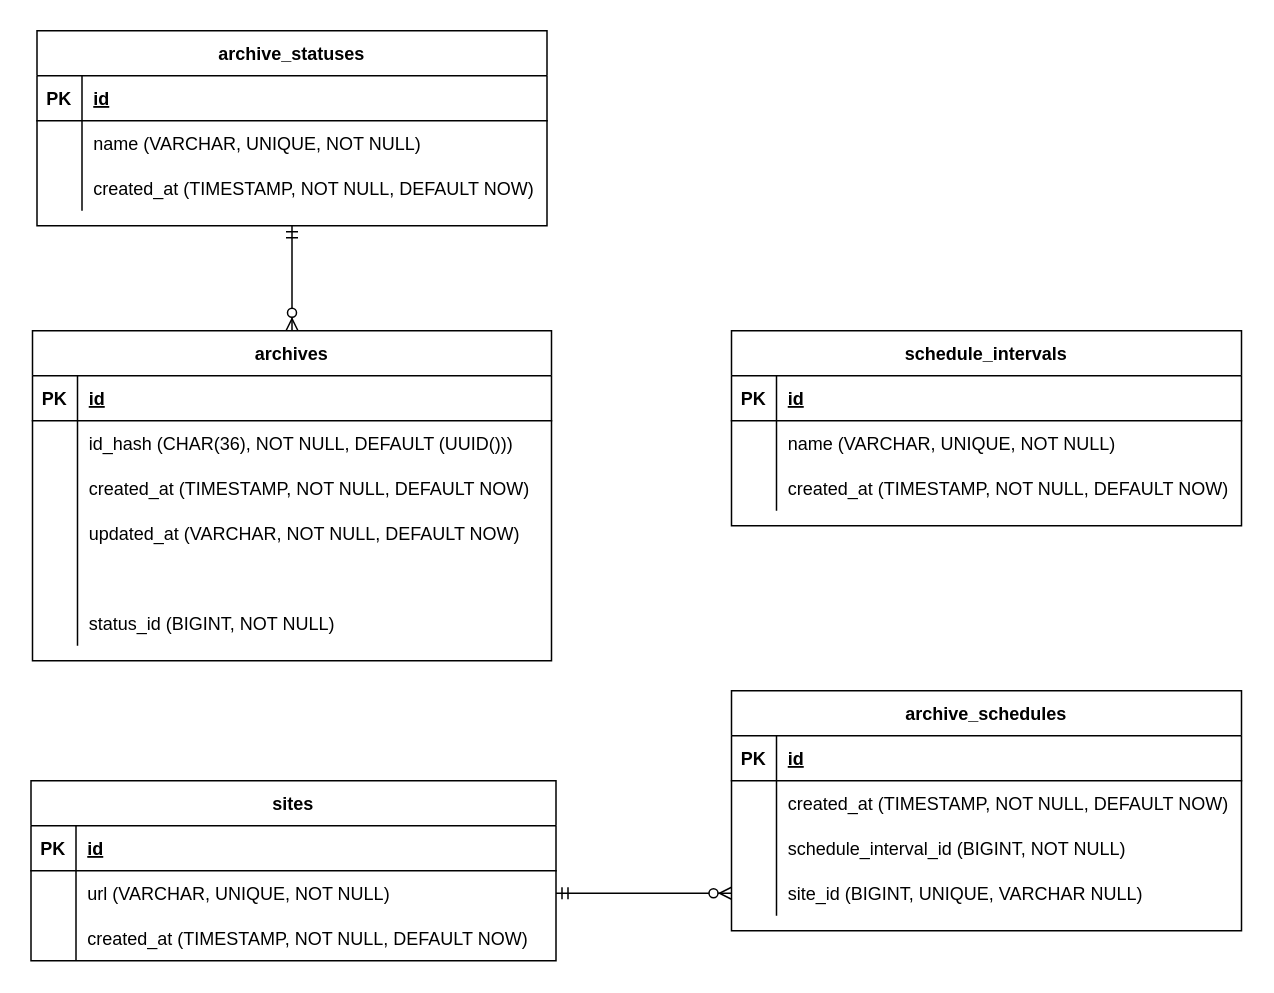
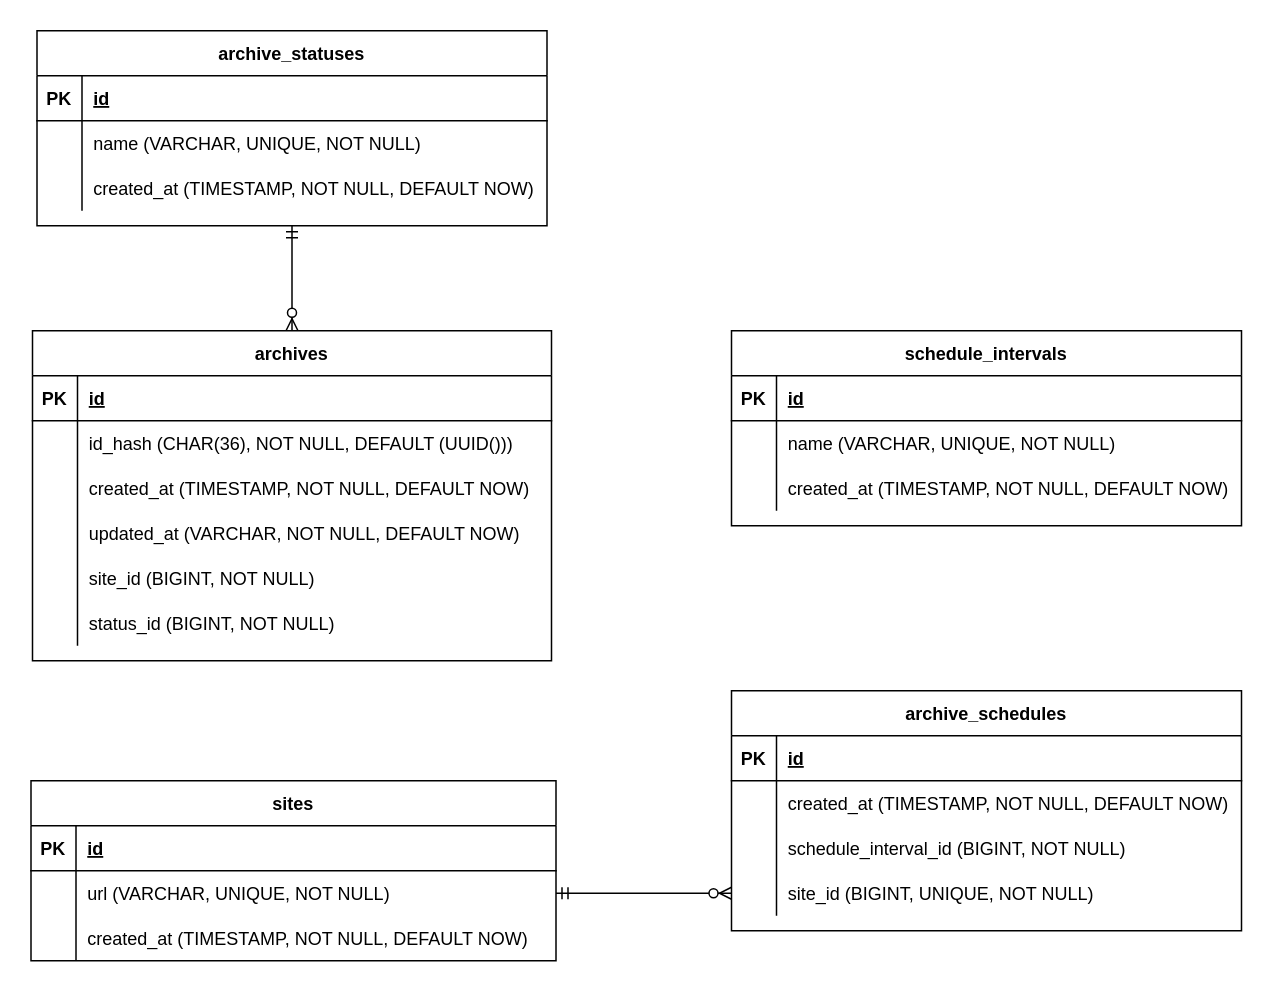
node "site_id (BIGINT, NOT NULL)": added
node "site_id (BIGINT, UNIQUE, VARCHAR NULL)": label "site_id (BIGINT, UNIQUE, VARCHAR NULL)" -> "site_id (BIGINT, UNIQUE, NOT NULL)"
